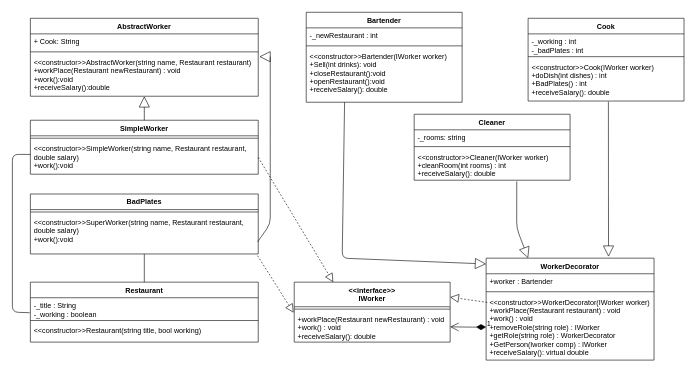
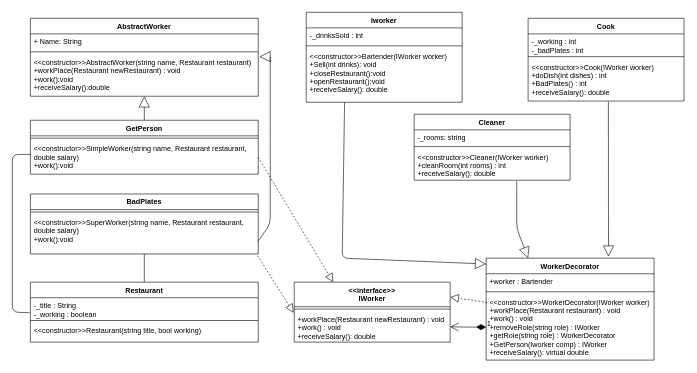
node "Bartender": label "Bartender" -> "Iworker"
node "-_newRestaurant : int": label "-_newRestaurant : int" -> "-_drinksSold : int"
node "+ Cook: String": label "+ Cook: String" -> "+ Name: String"
node "SimpleWorker": label "SimpleWorker" -> "GetPerson"
